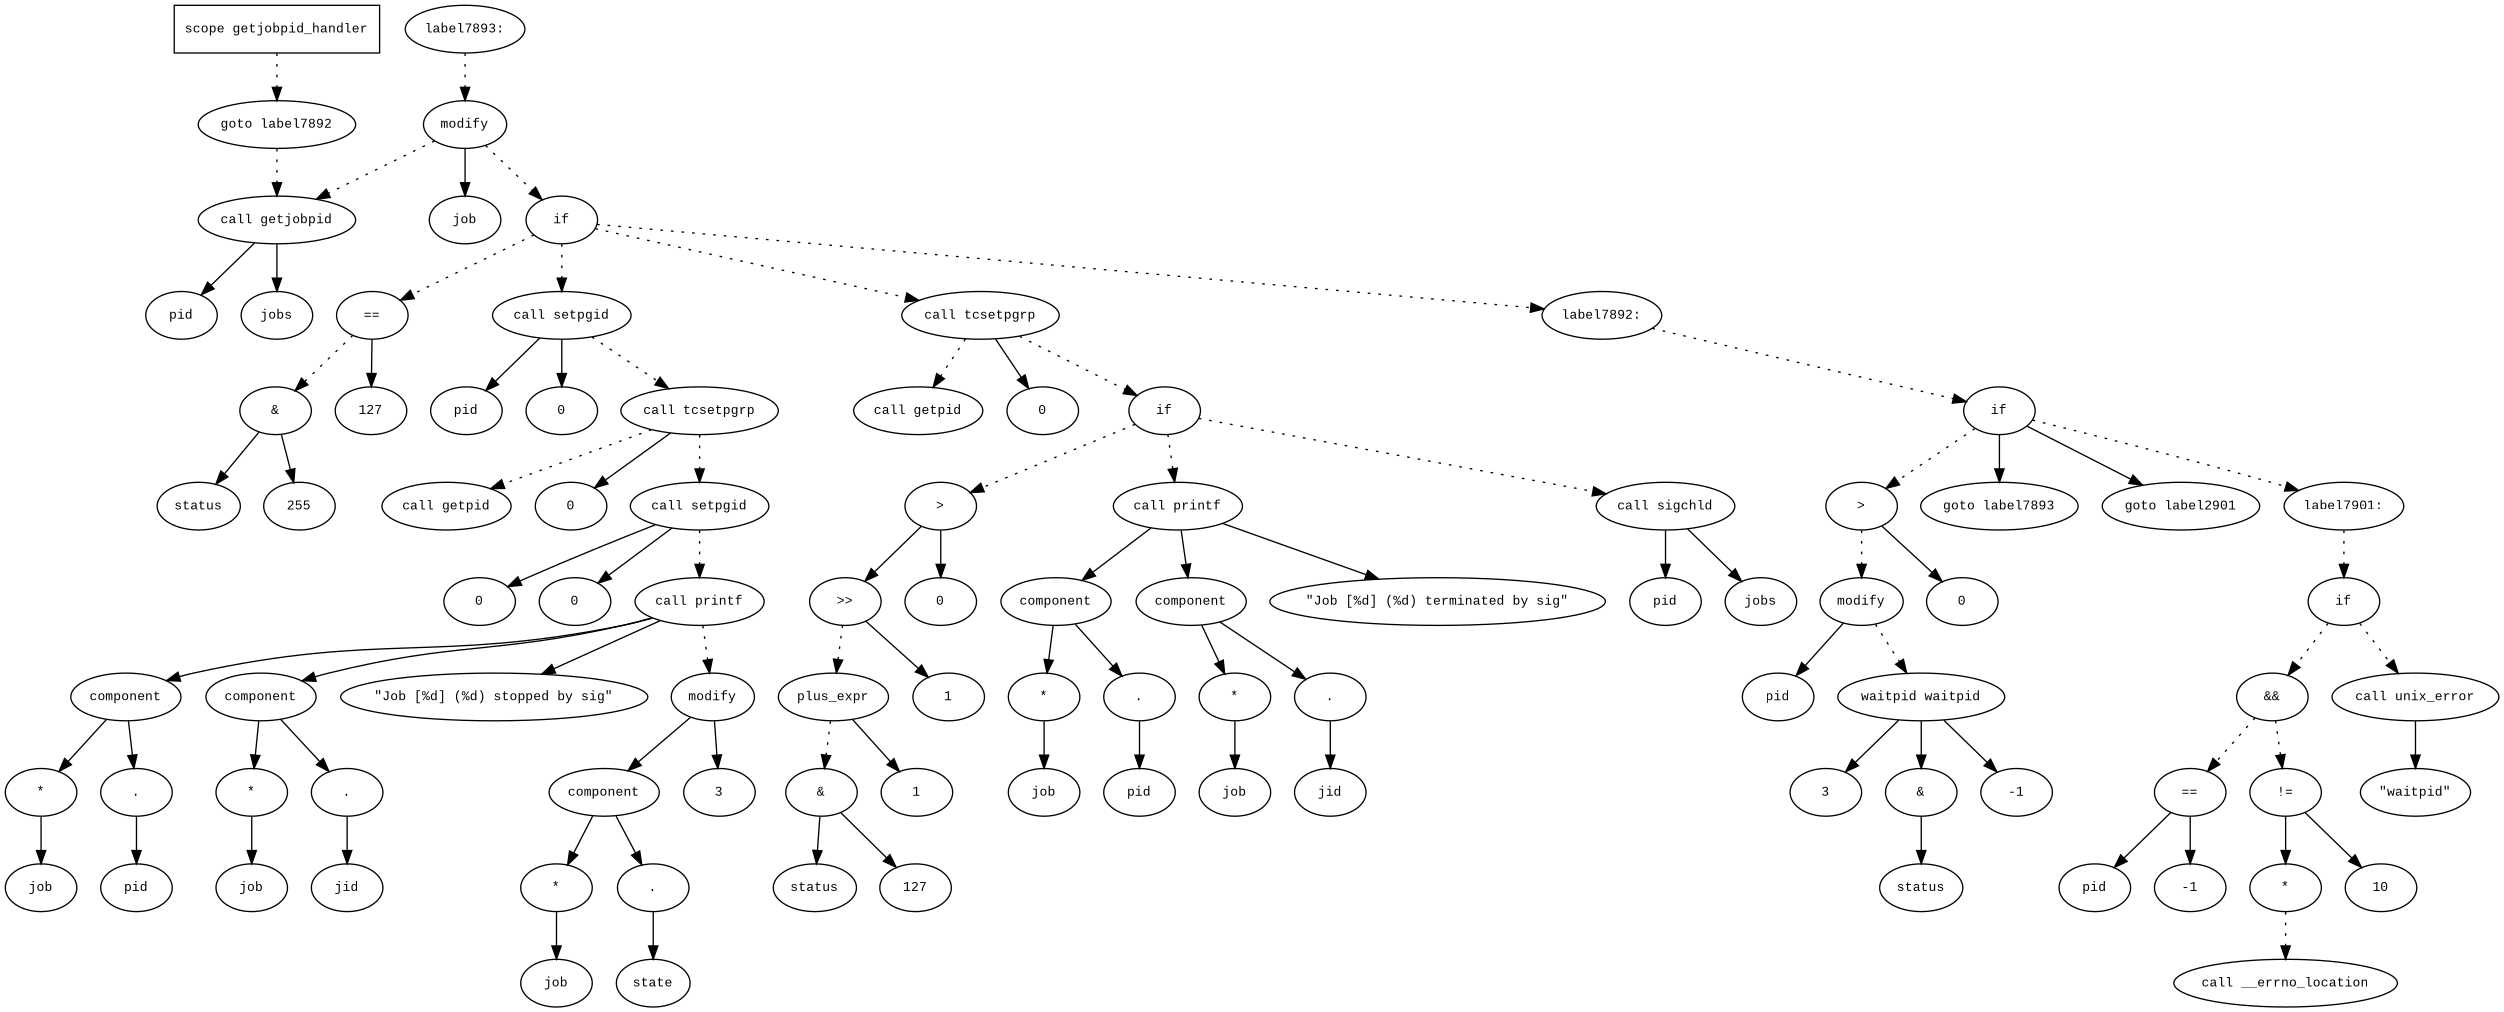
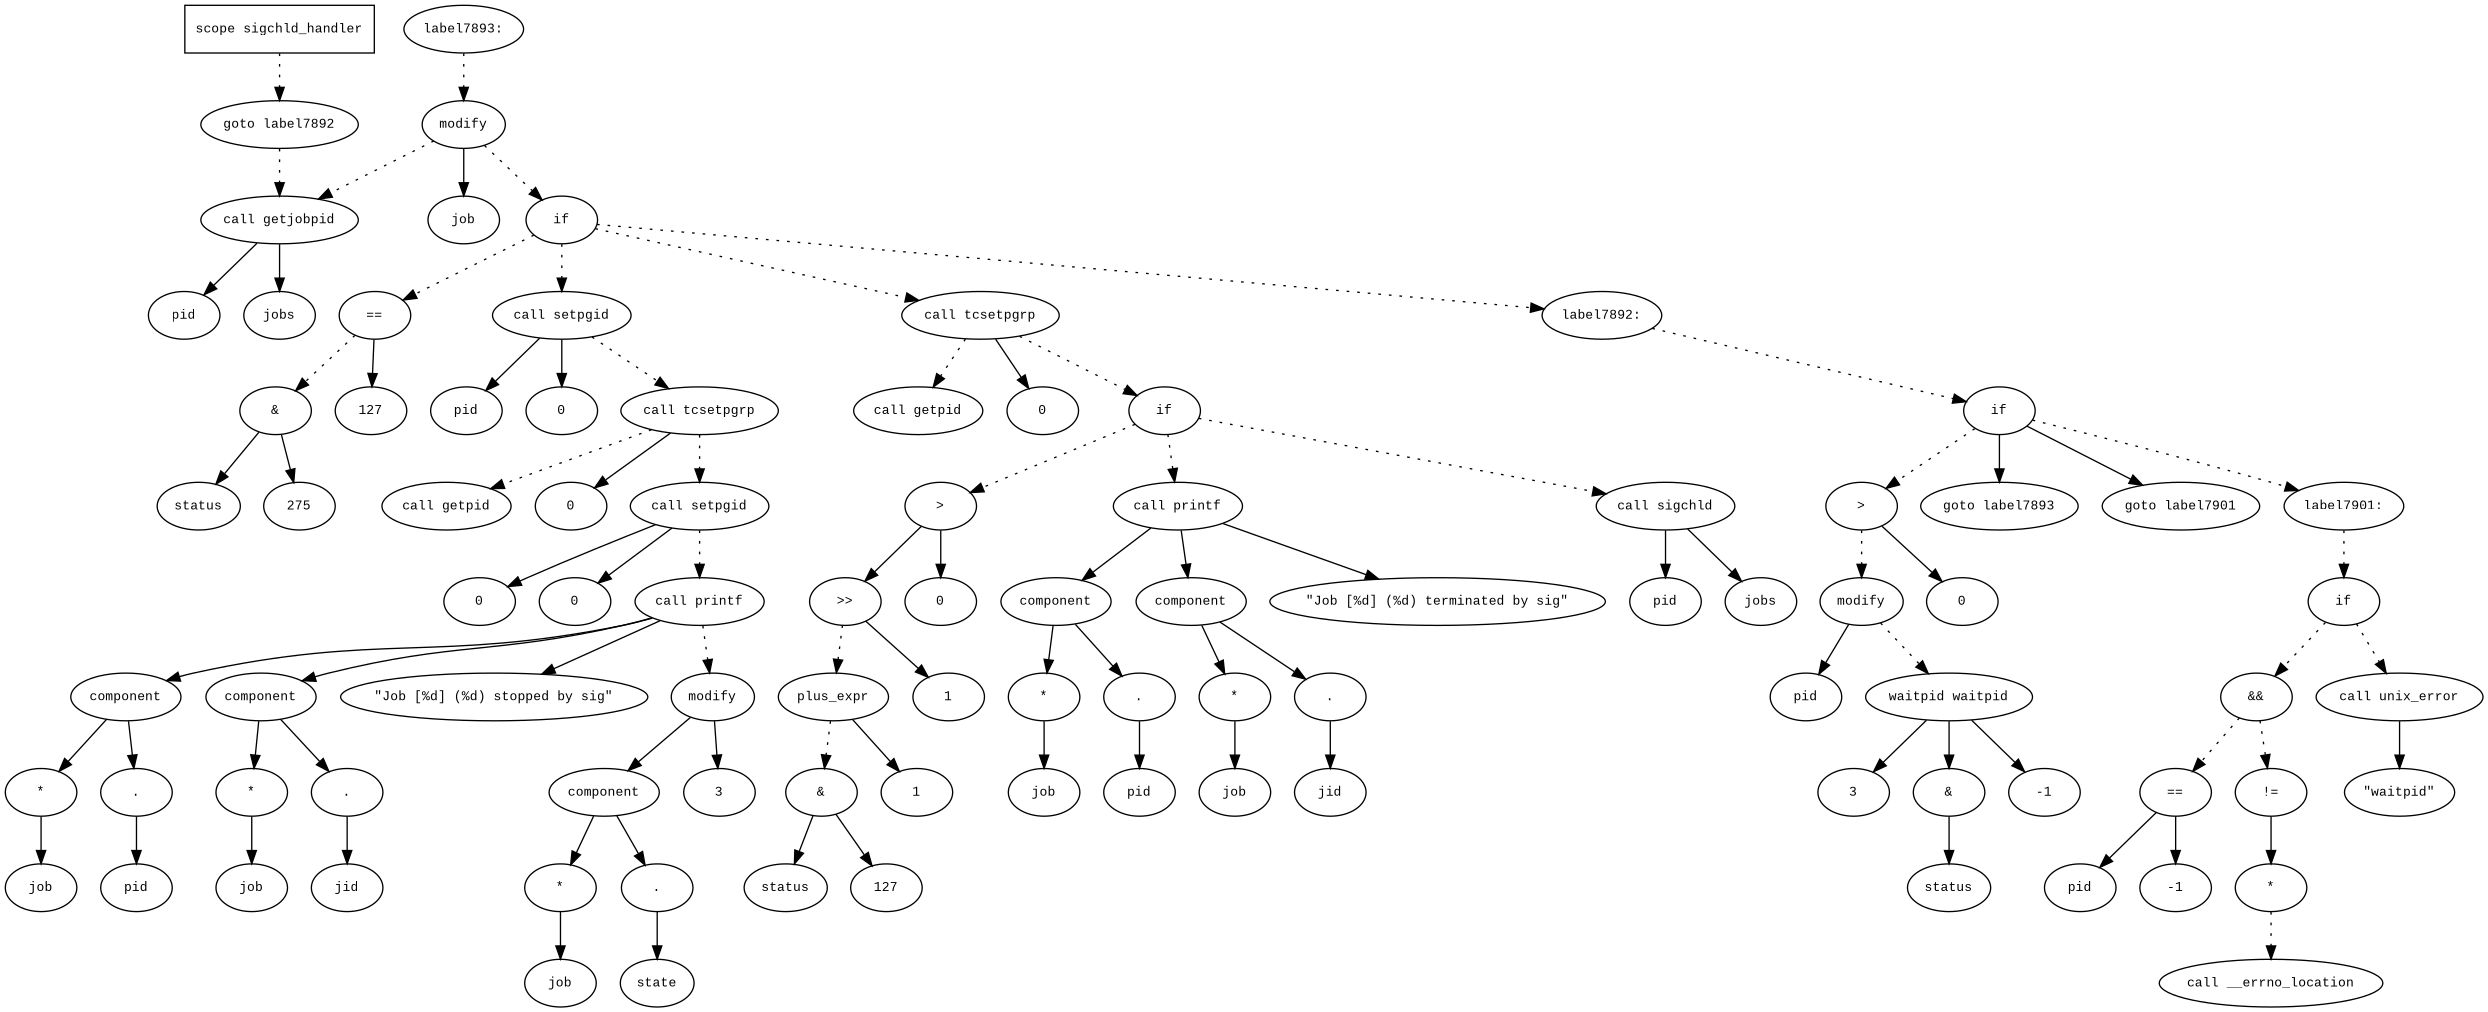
node "scope getjobpid_handler": label "scope getjobpid_handler" -> "scope sigchld_handler"
node "255": label "255" -> "275"
node "goto label2901": label "goto label2901" -> "goto label7901"
node "10": removed
